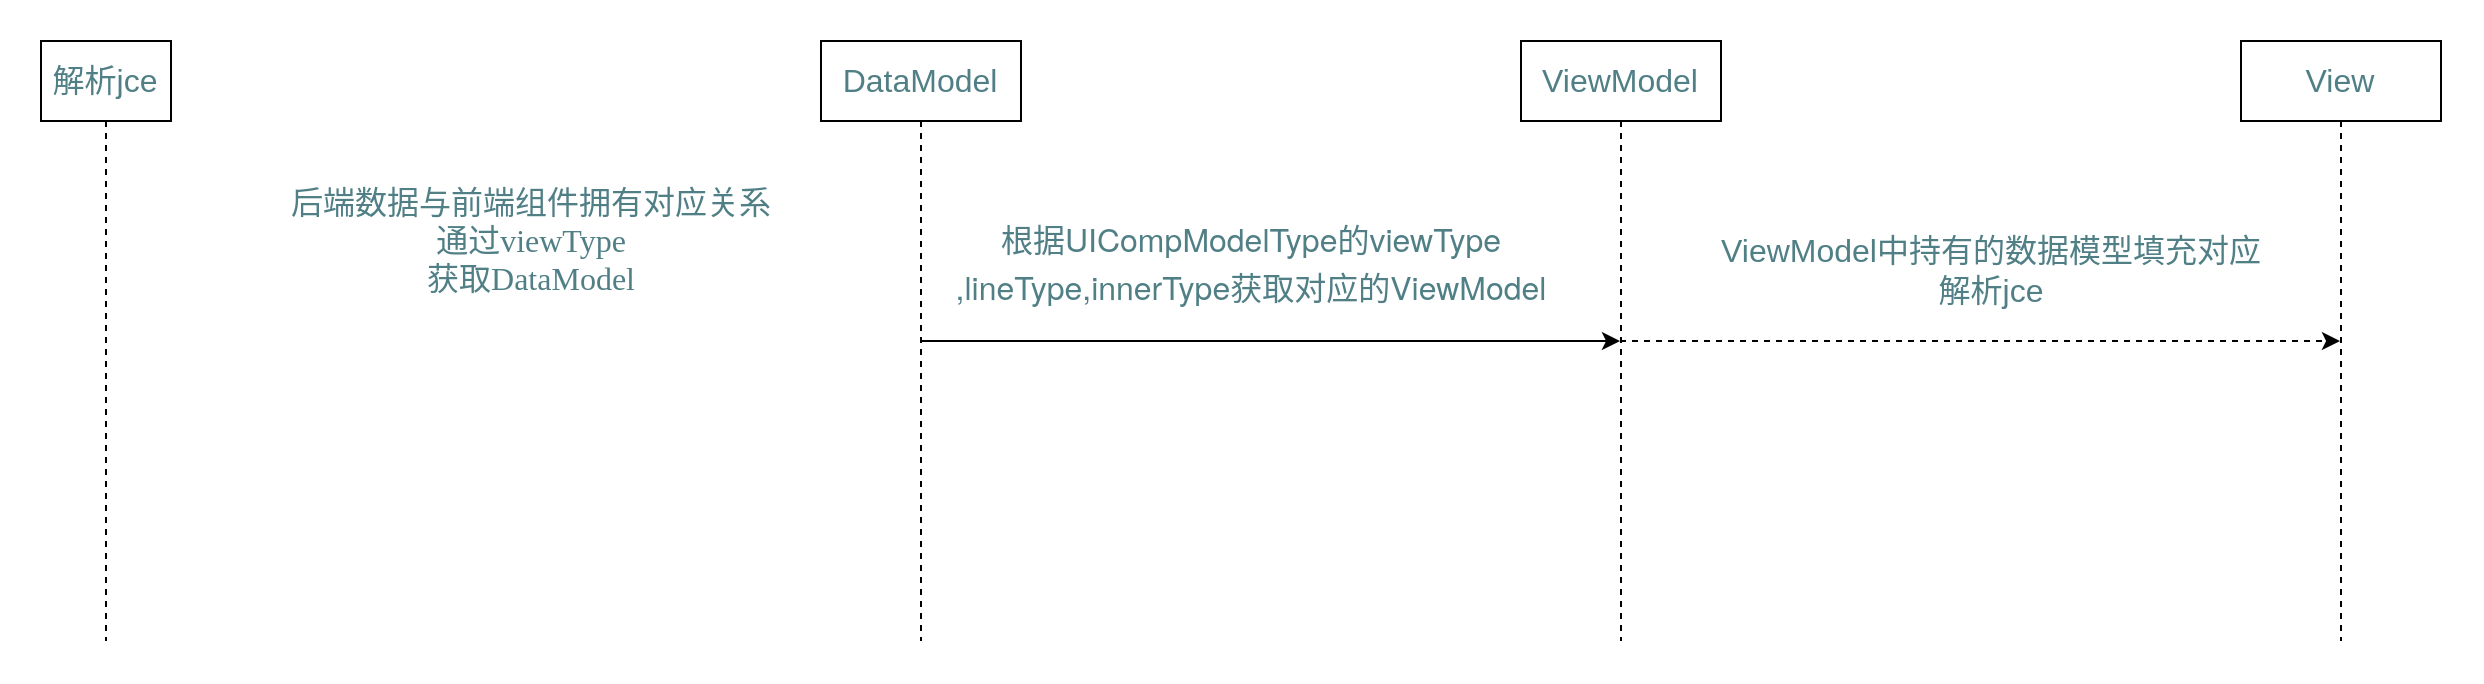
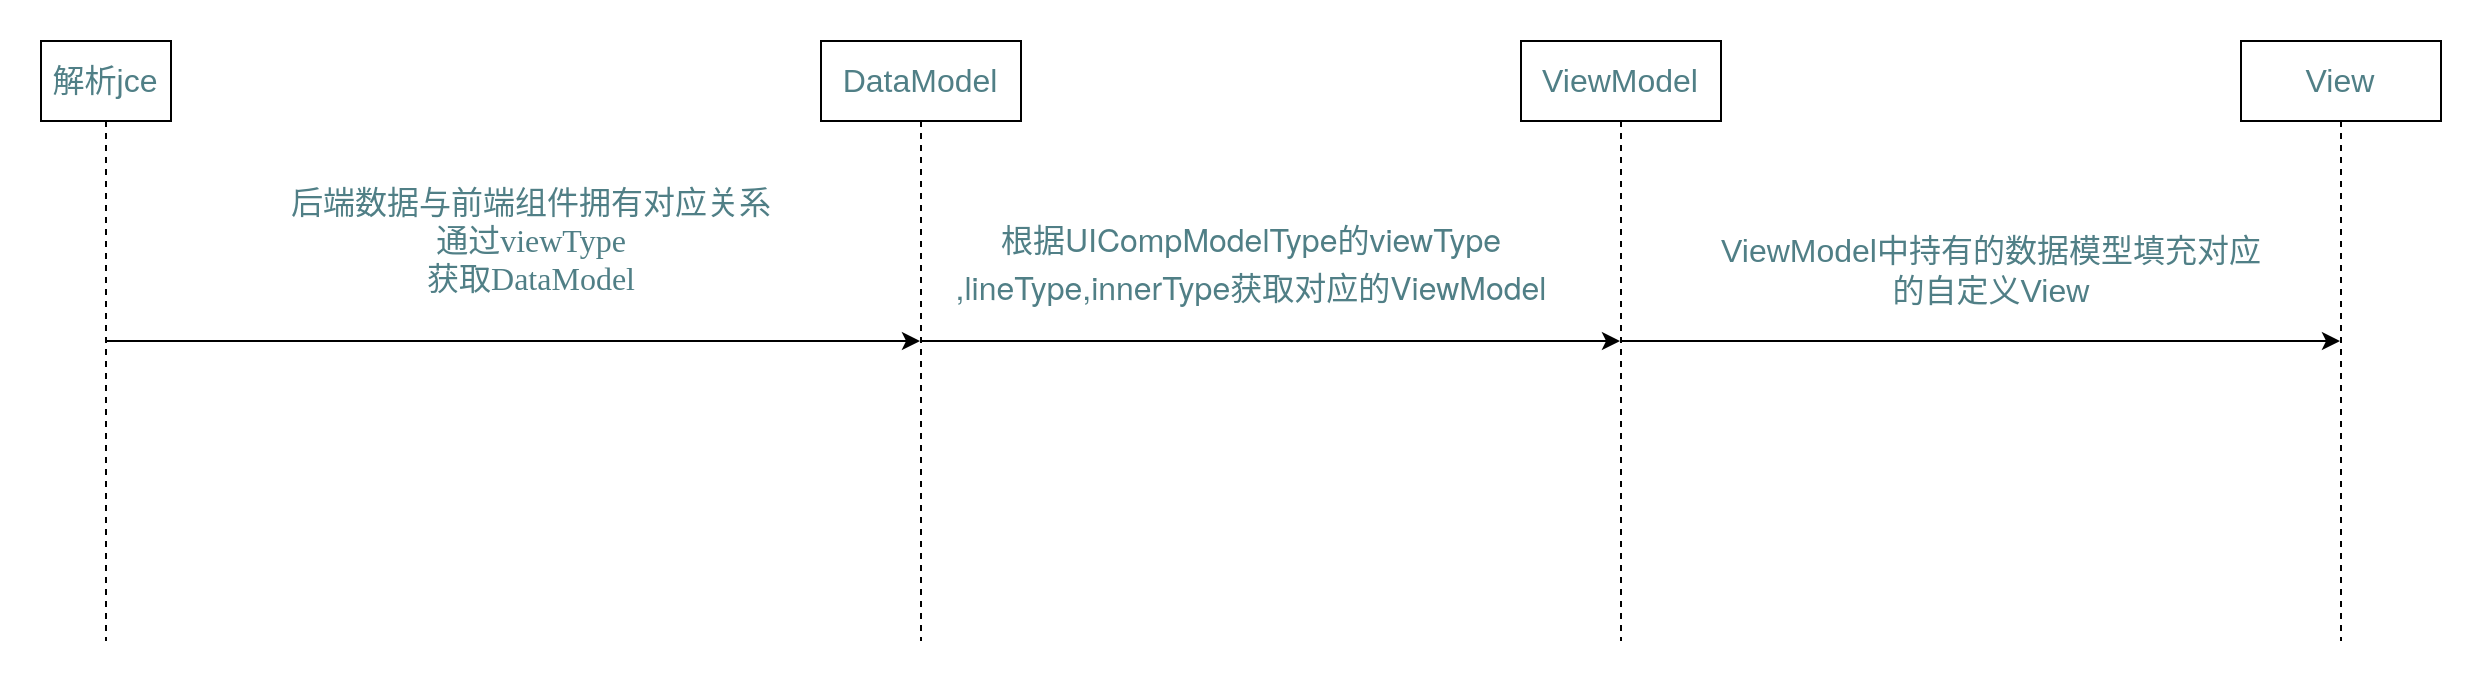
node "ViewModel中持有的数据模型填充对应 解析jce": label "ViewModel中持有的数据模型填充对应 解析jce" -> "ViewModel中持有的数据模型填充对应 的自定义View"
edge "解析jce" -> "DataModel": added
edge "ViewModel" -> "View": style dashed -> solid
